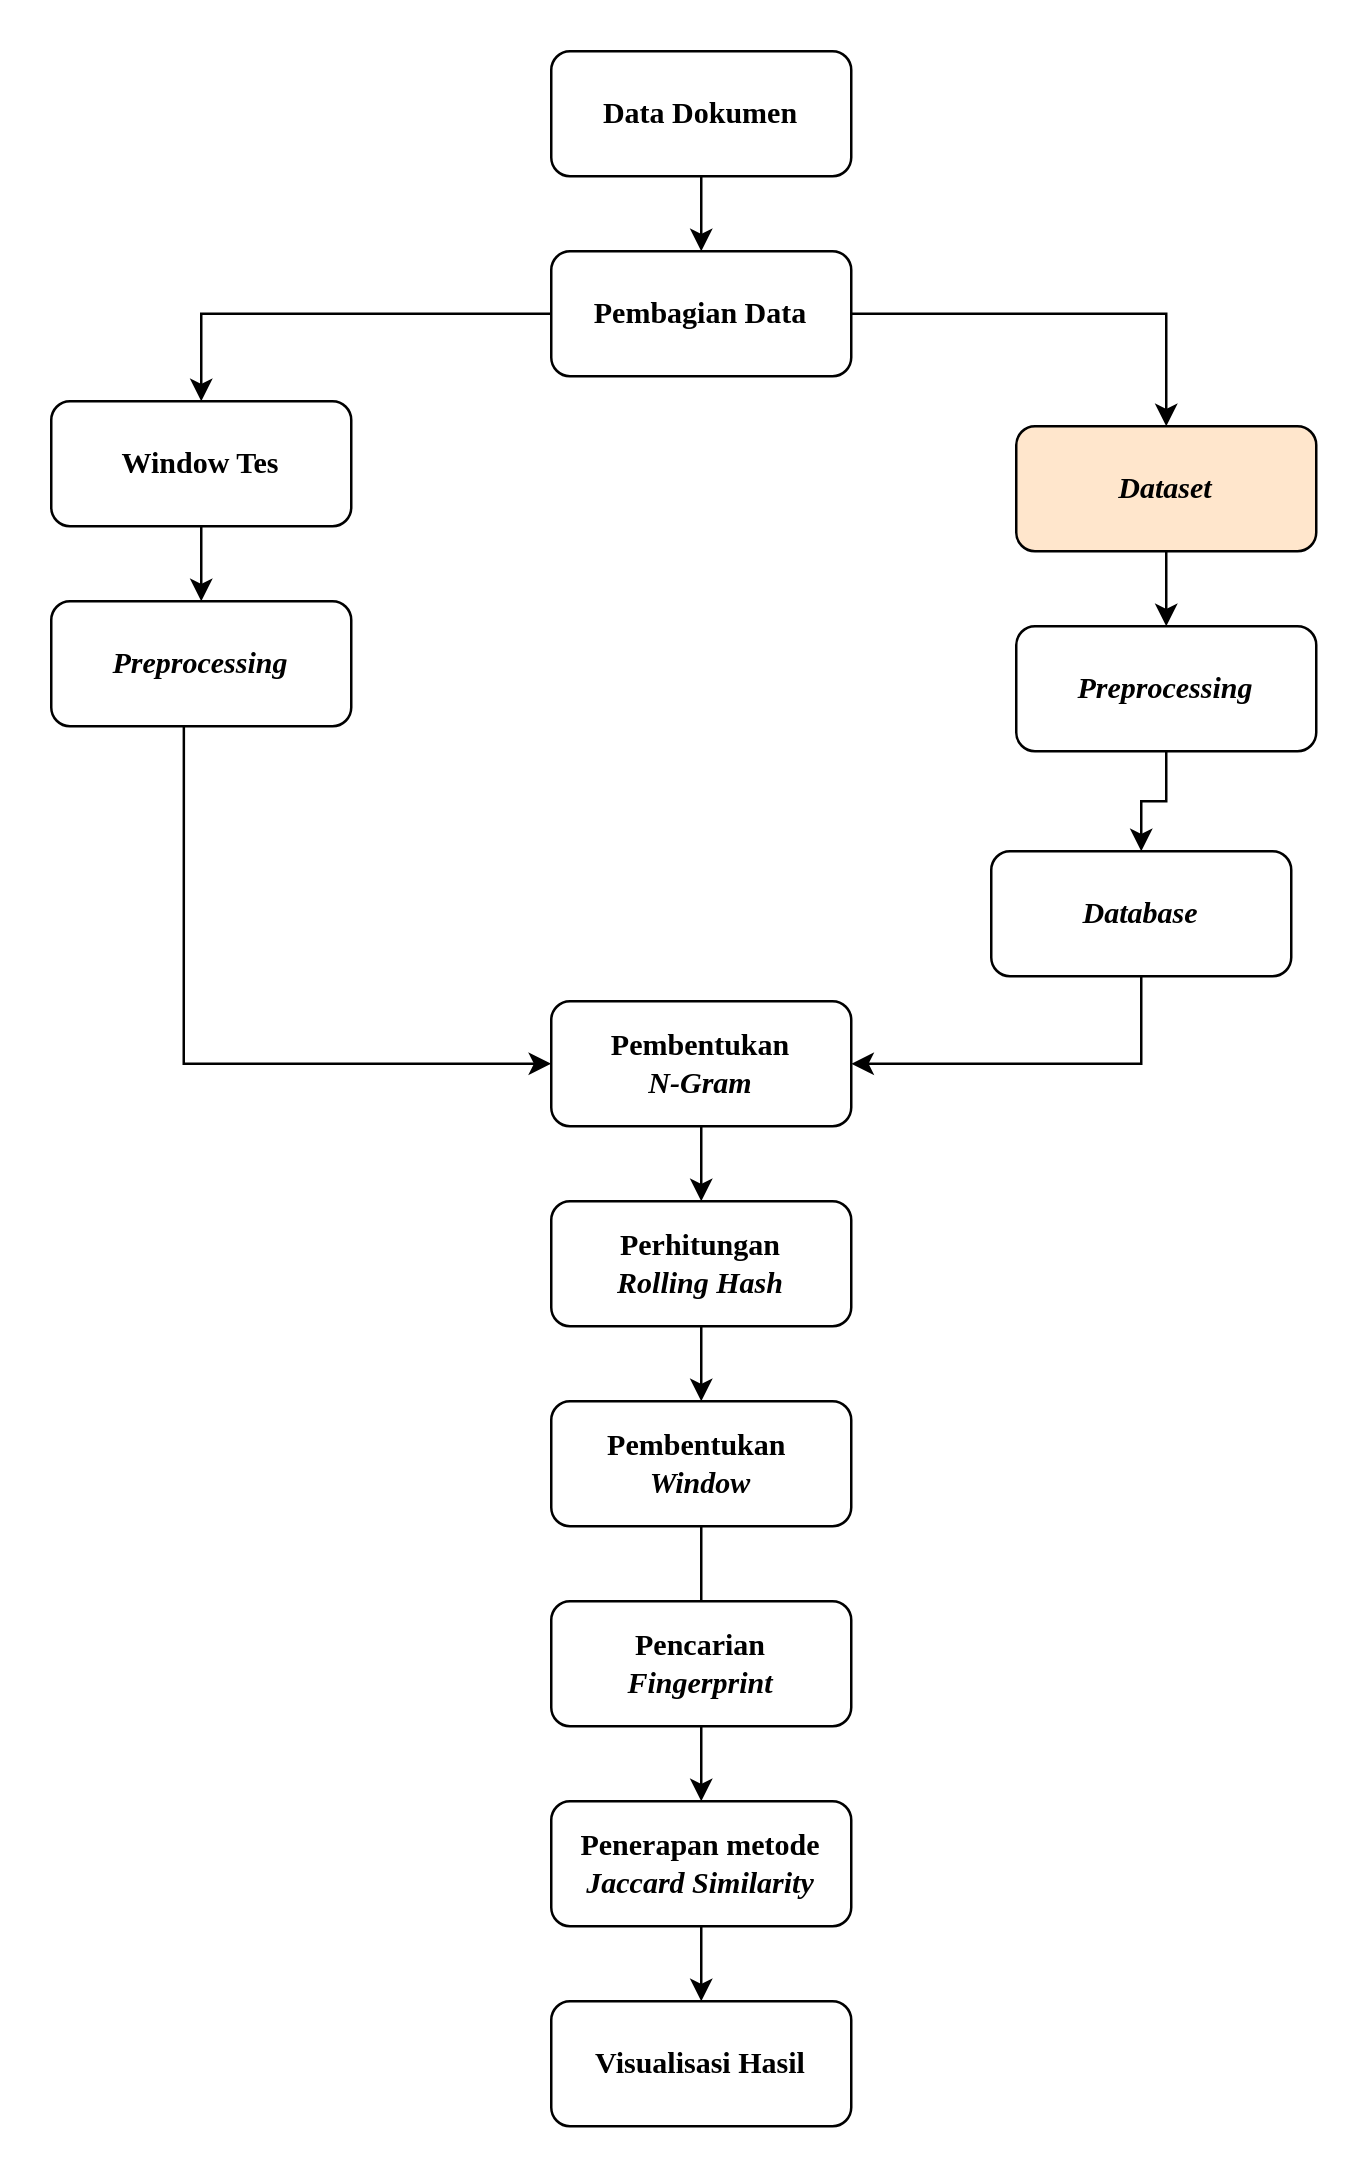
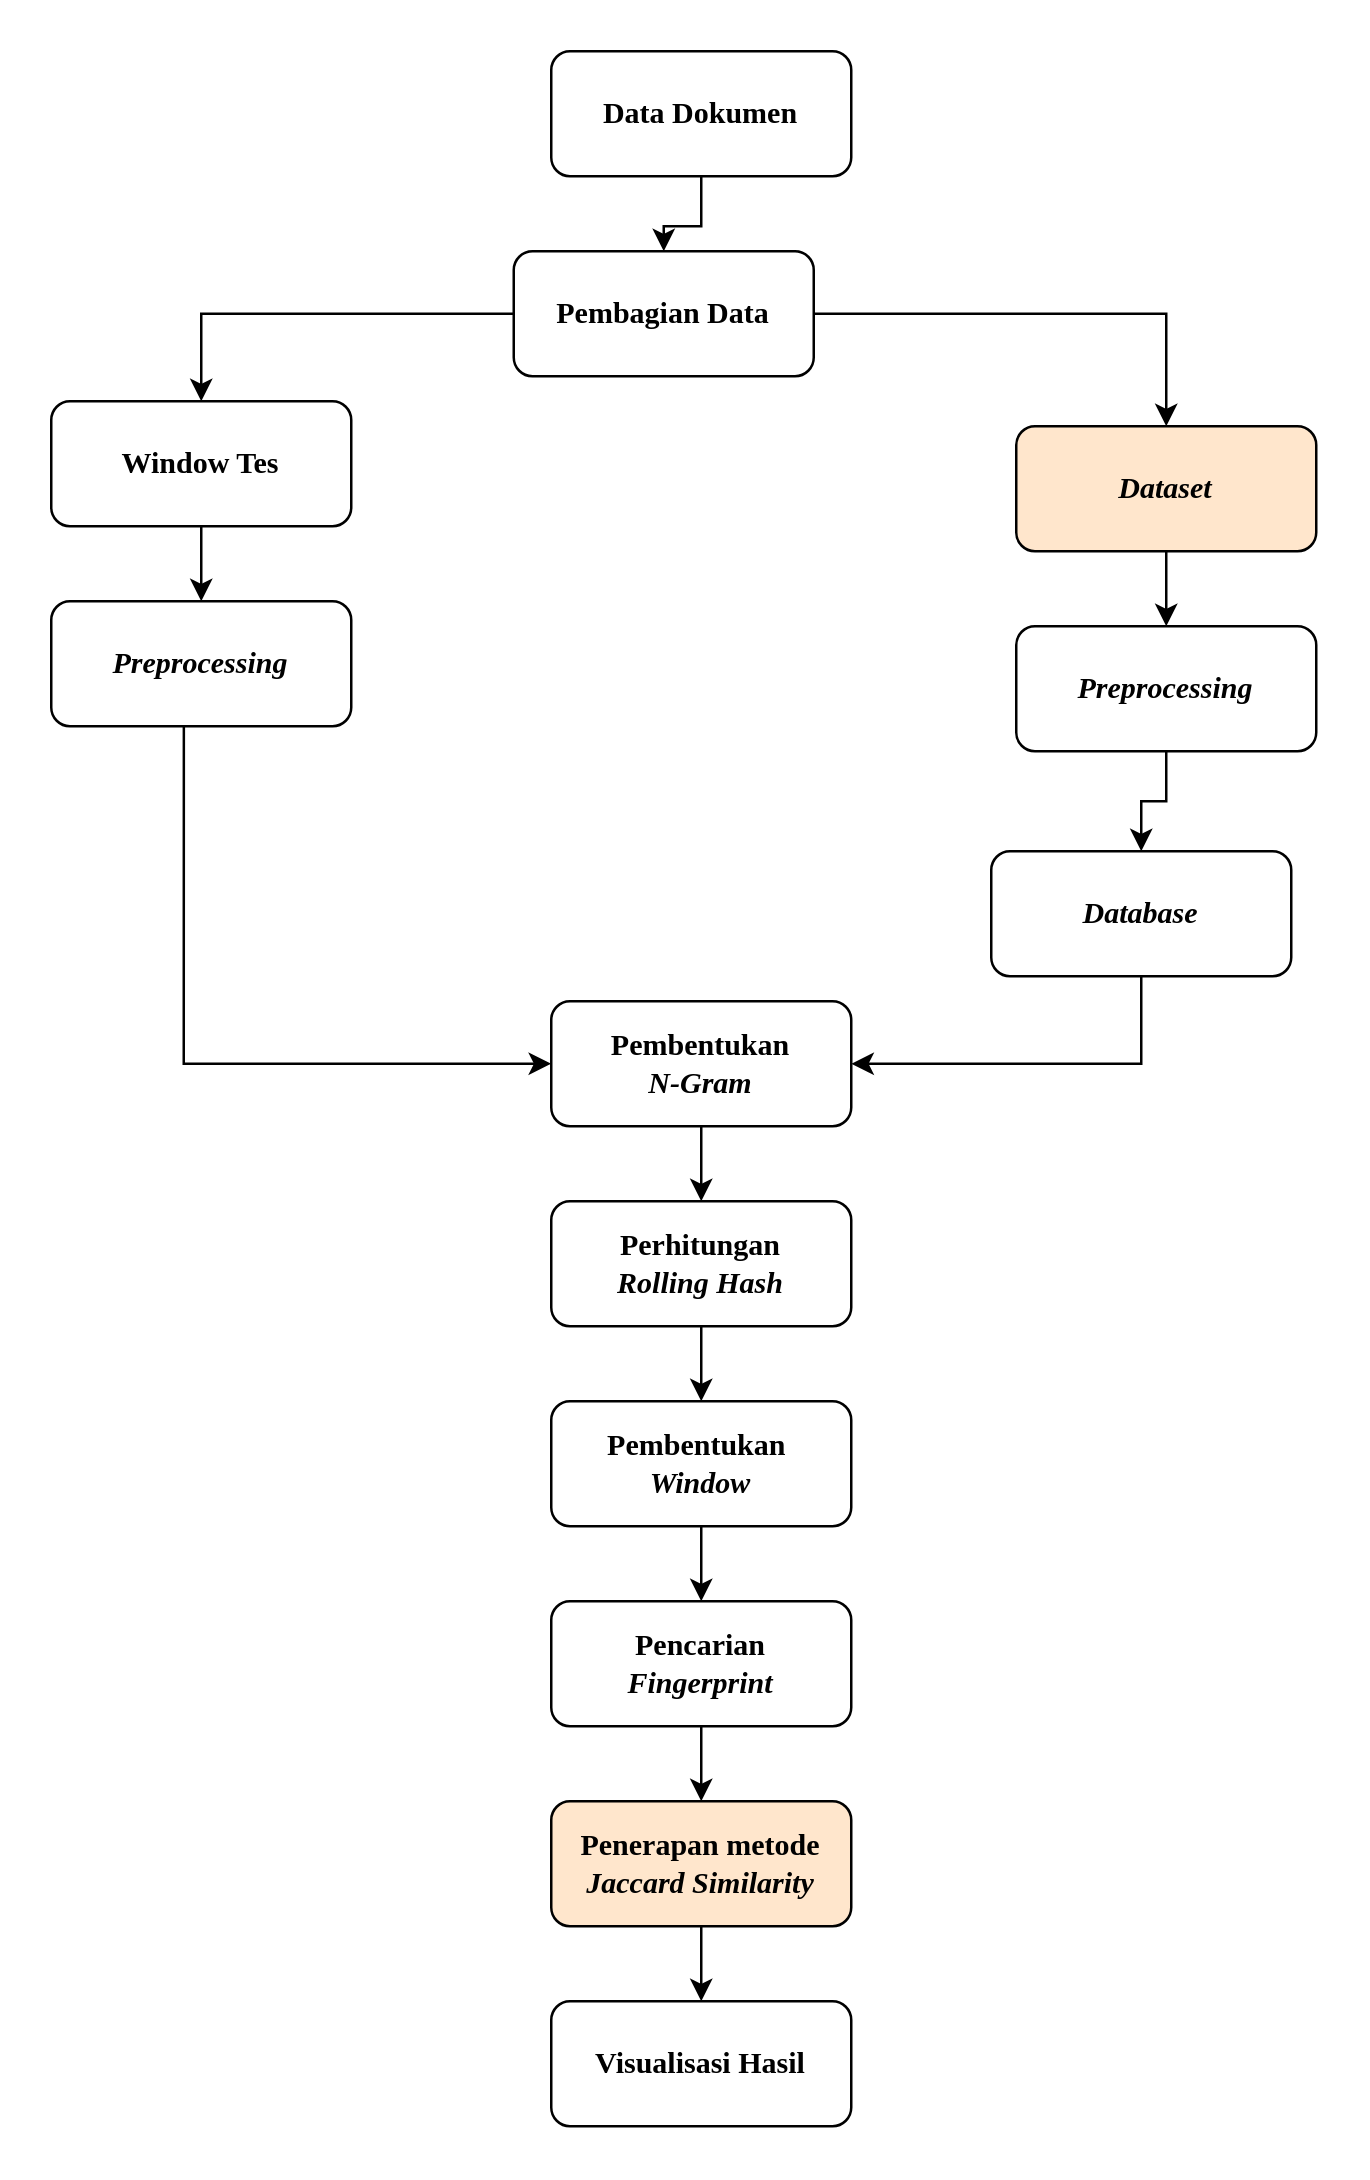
node "Pembagian Data": moved (701, 314) -> (664, 314)
edge "Pembentukan Window" -- "Pencarian Fingerprint": arrowhead none -> classic
node "Penerapan metode Jaccard Similarity": fillcolor #ffffff -> #ffe6cc
